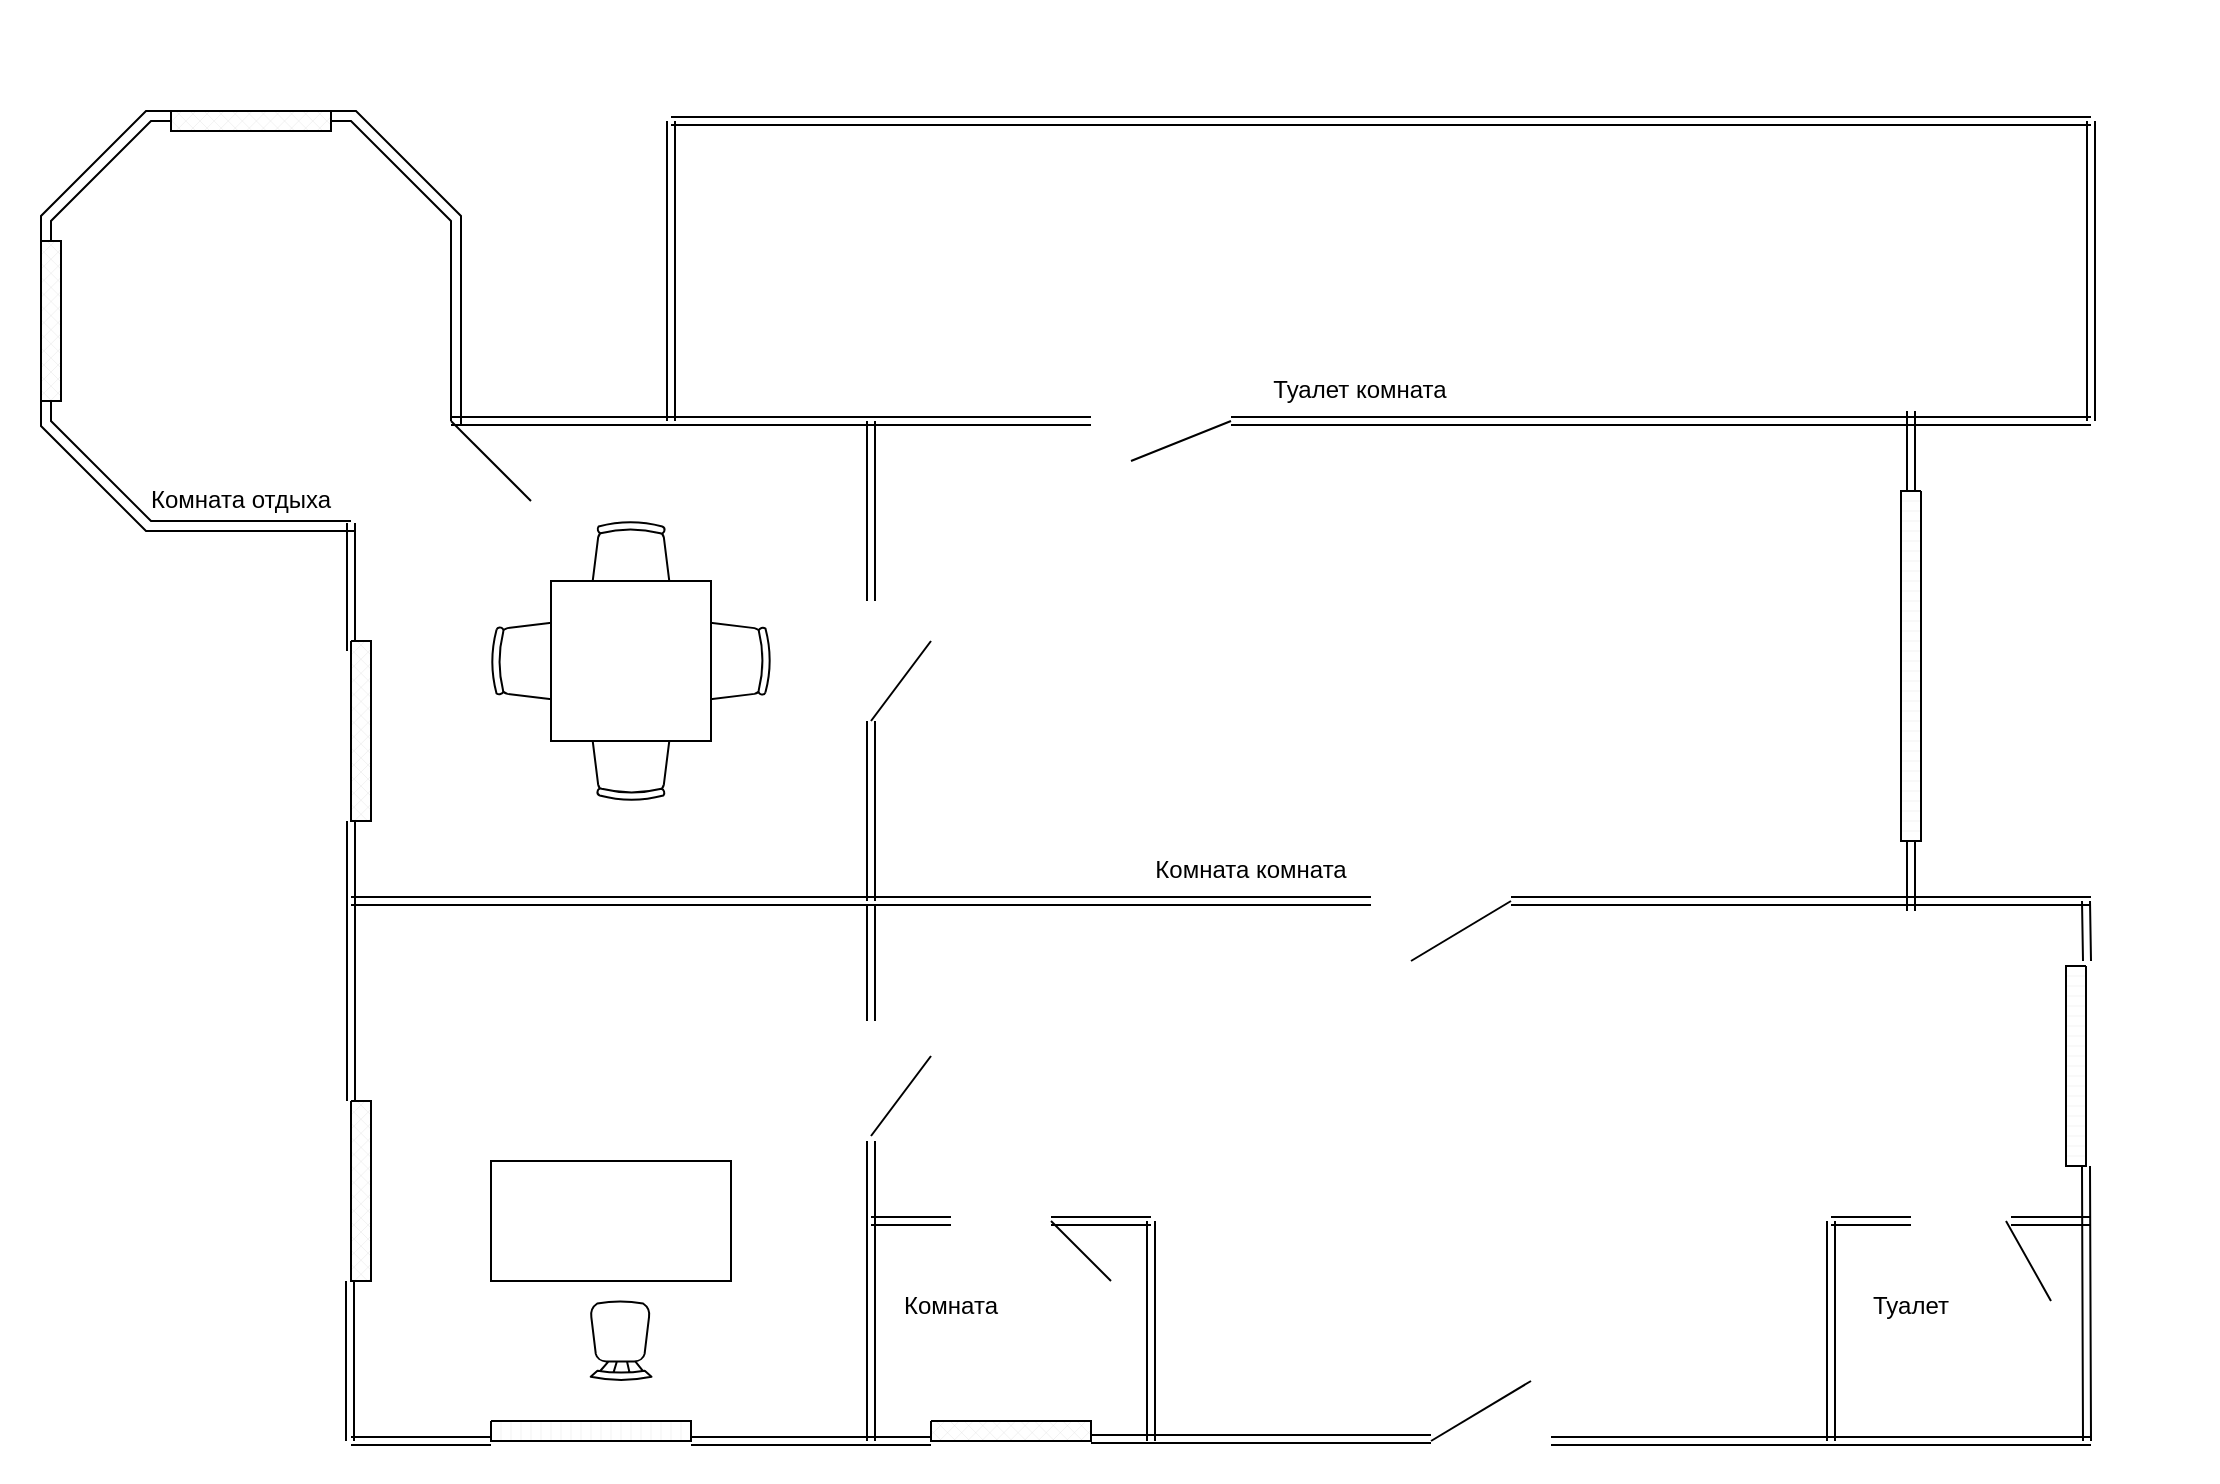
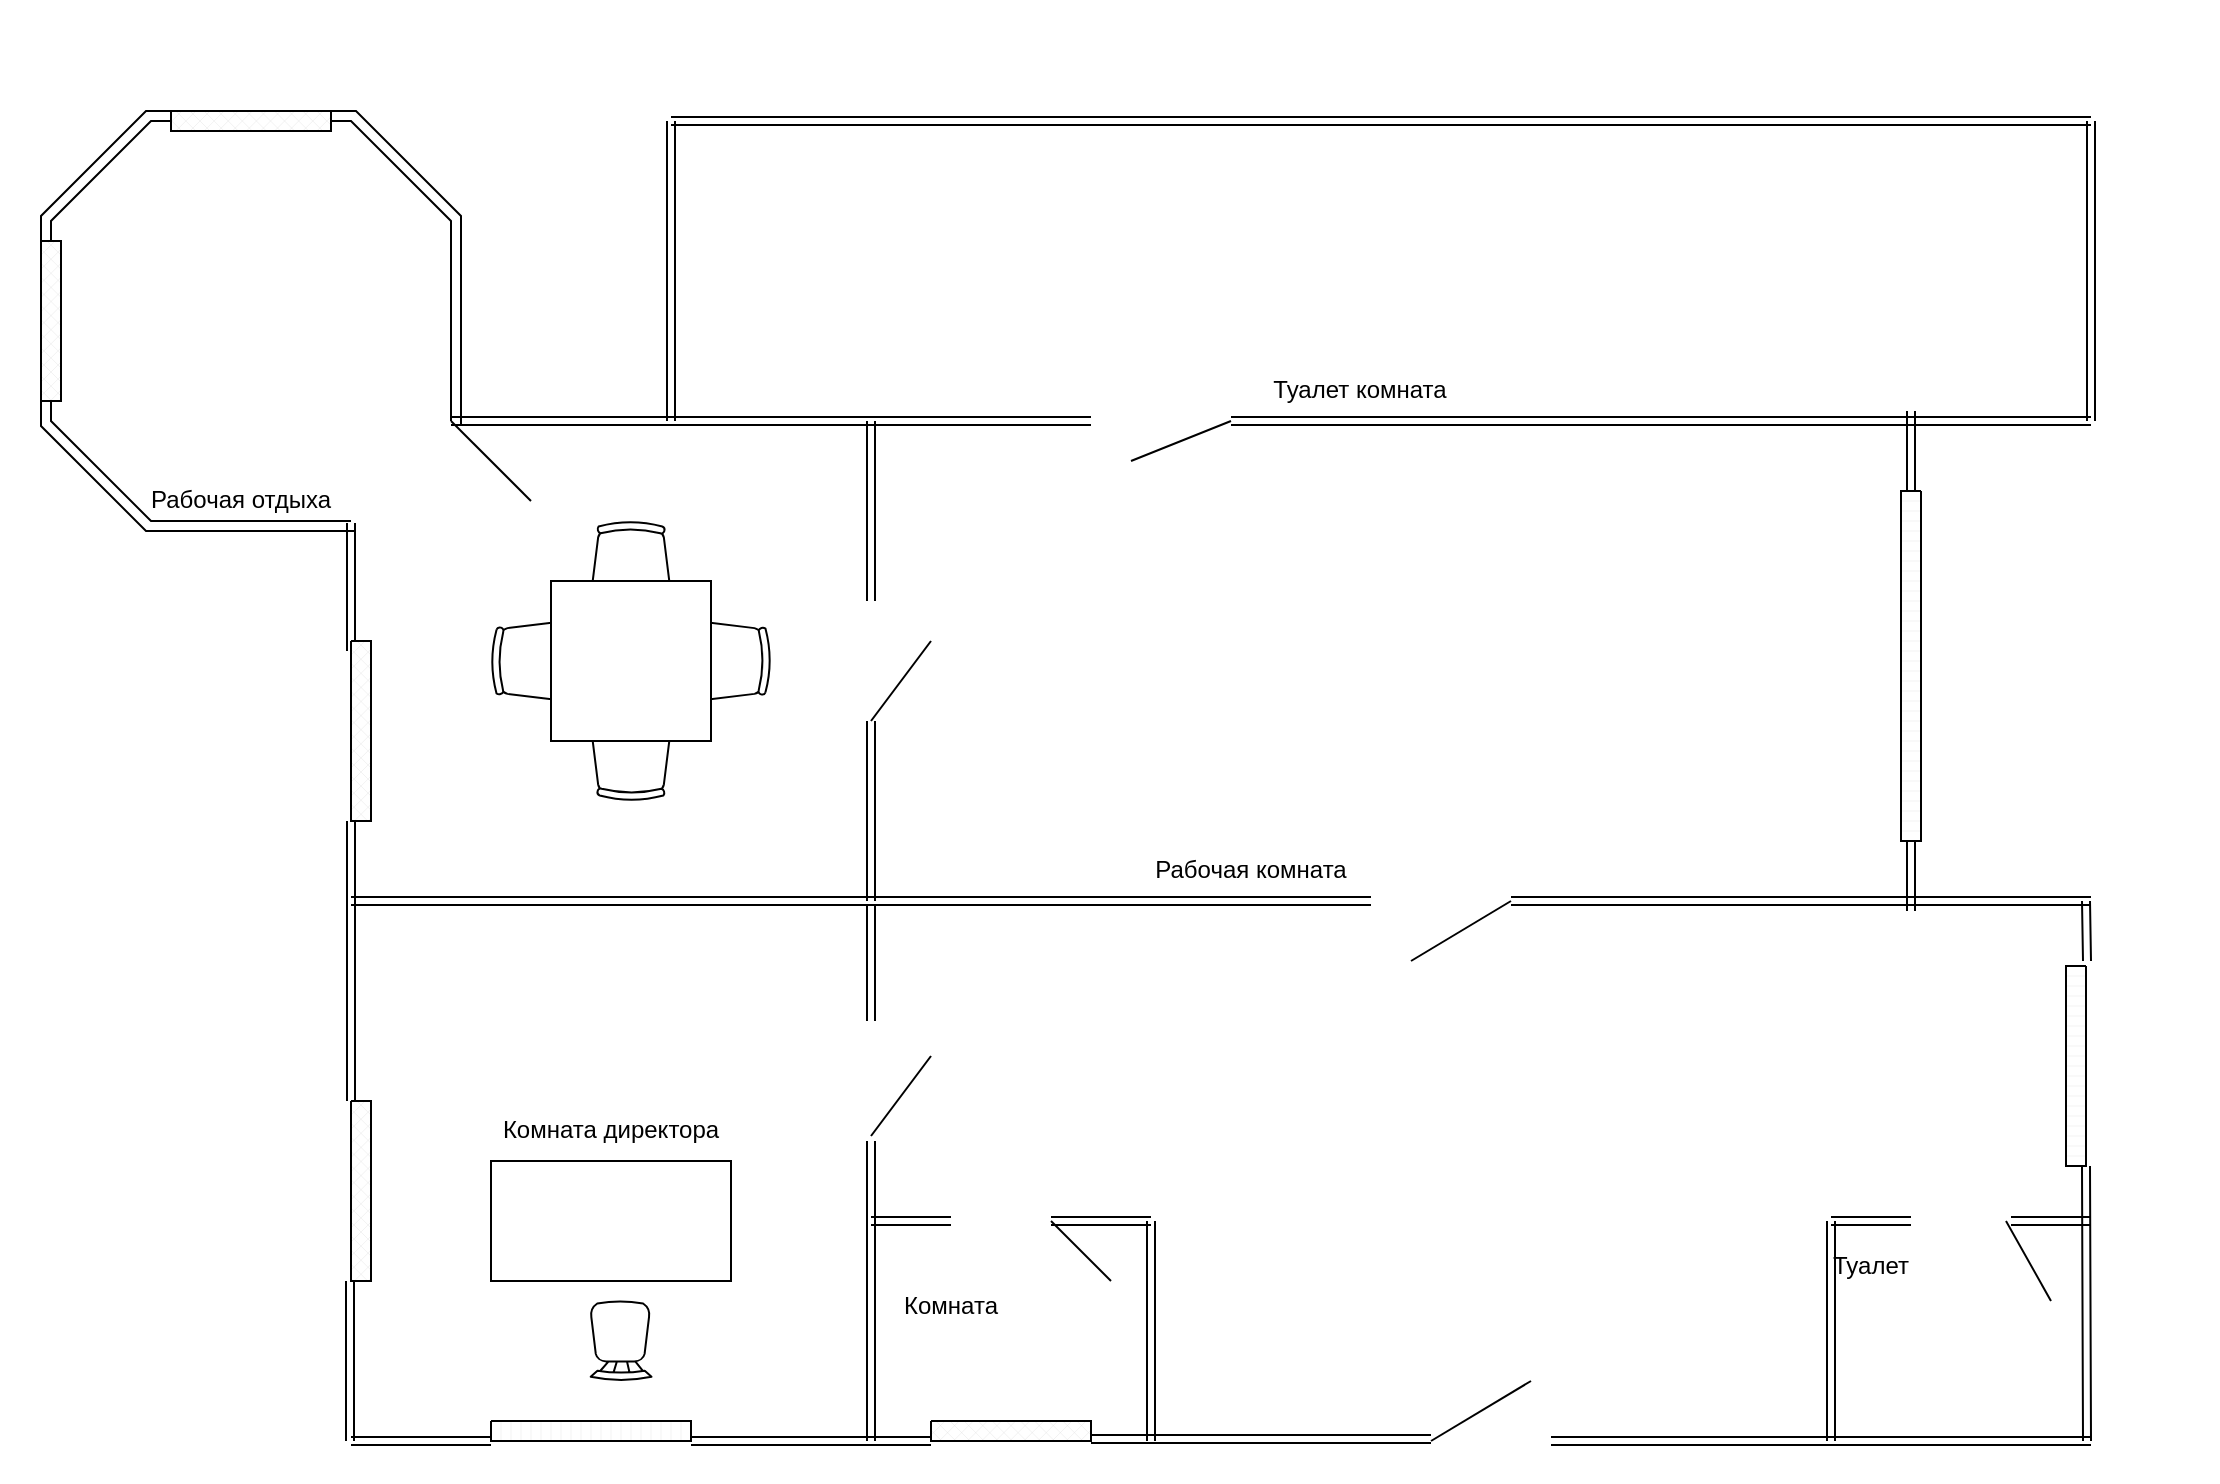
node "Комната отдыха": label "Комната отдыха" -> "Рабочая отдыха"
node "Комната комната": label "Комната комната" -> "Рабочая комната"
node "Комната директора": added
node "Туалет": moved (1911, 1307) -> (1871, 1267)
